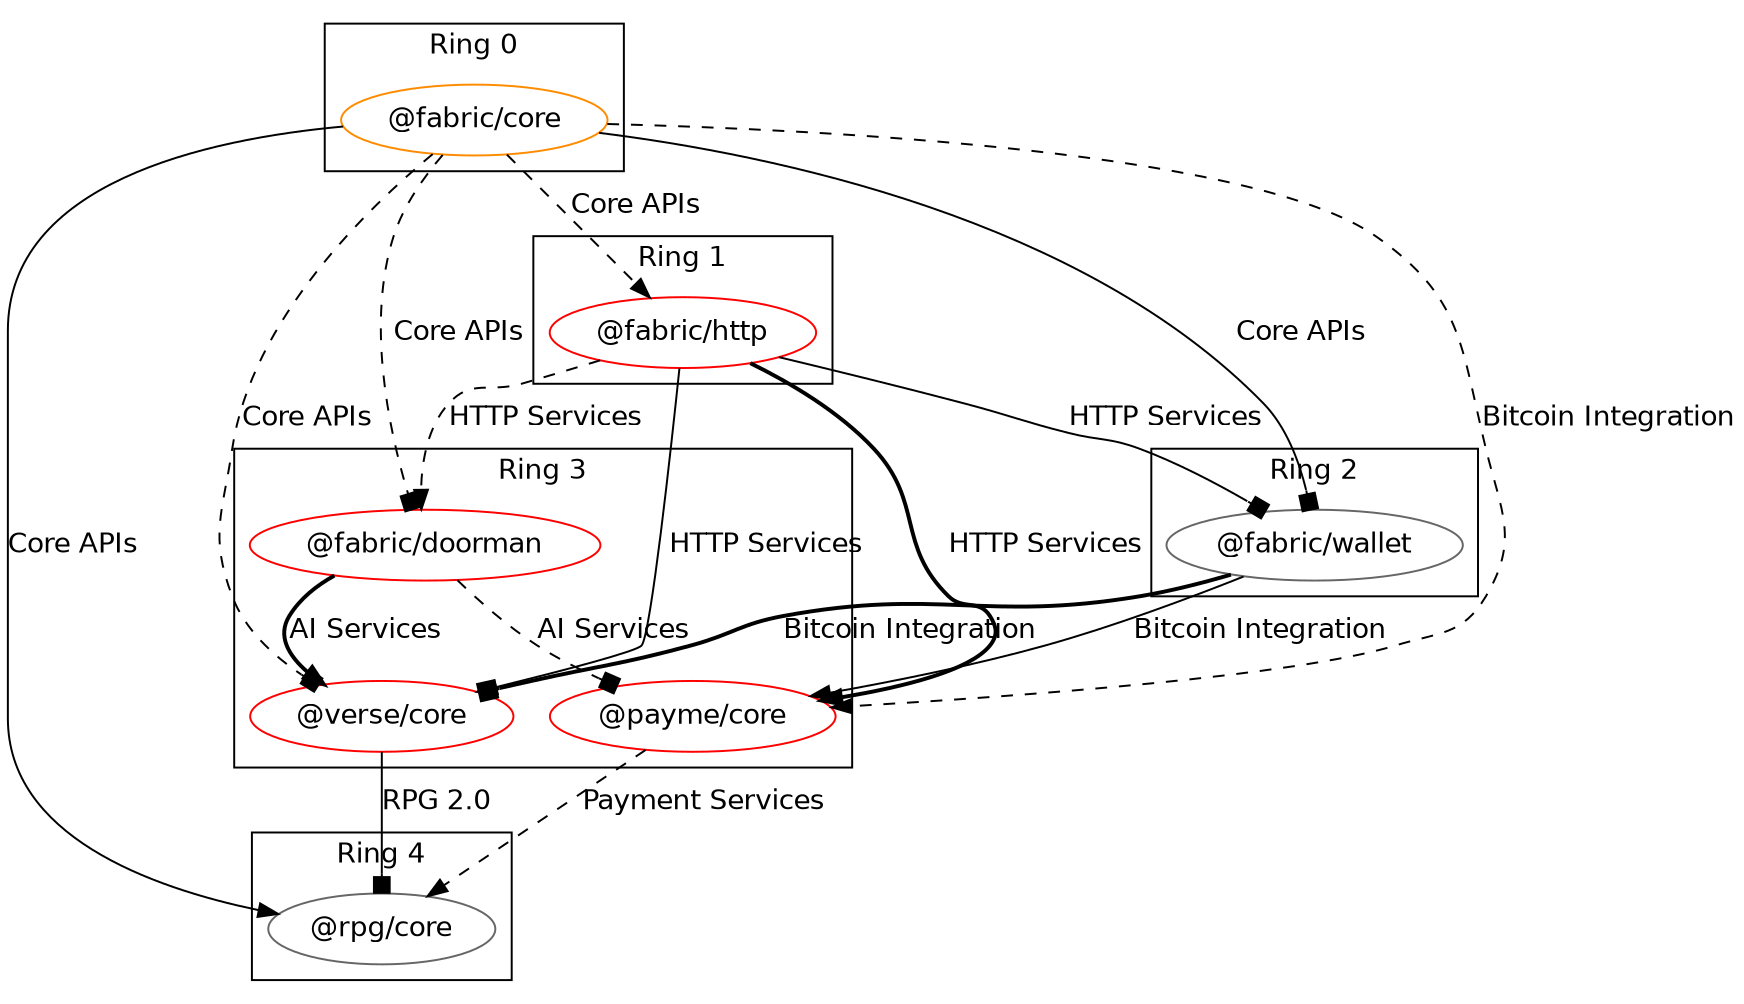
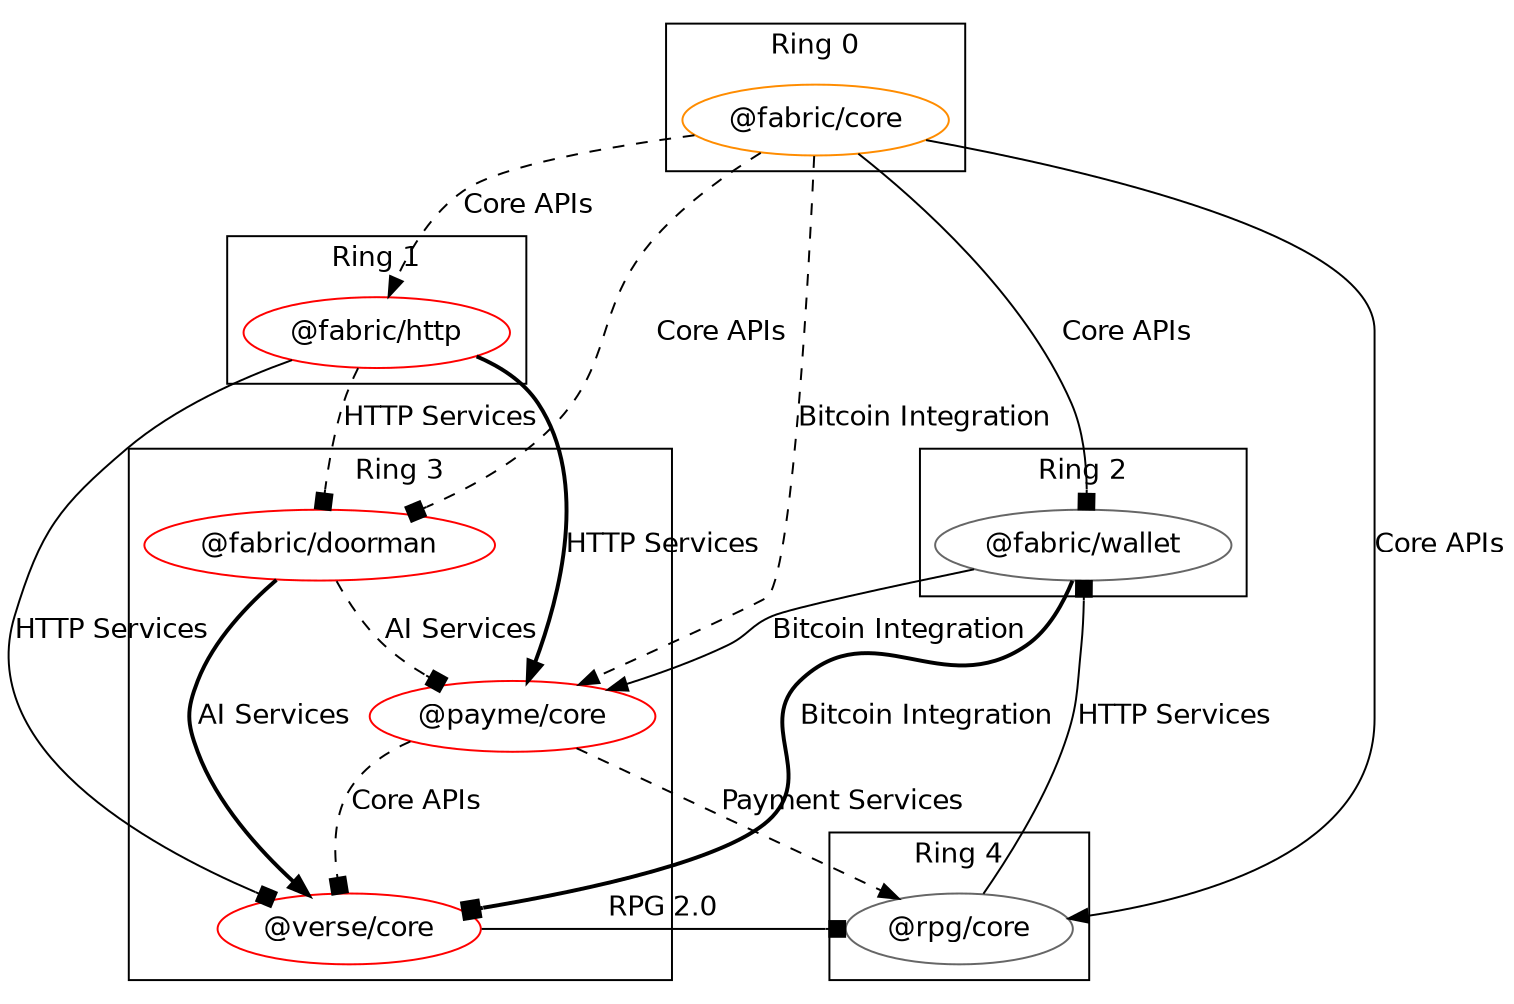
edge "@fabric/http" -> "@fabric/doorman": arrowhead normal -> box
edge "@fabric/core" -> "@verse/core": now "@payme/core" -> "@verse/core"
edge "@fabric/http" -> "@fabric/wallet": now "@rpg/core" -> "@fabric/wallet"
edge "@fabric/http" -> "@verse/core": arrowhead normal -> box
